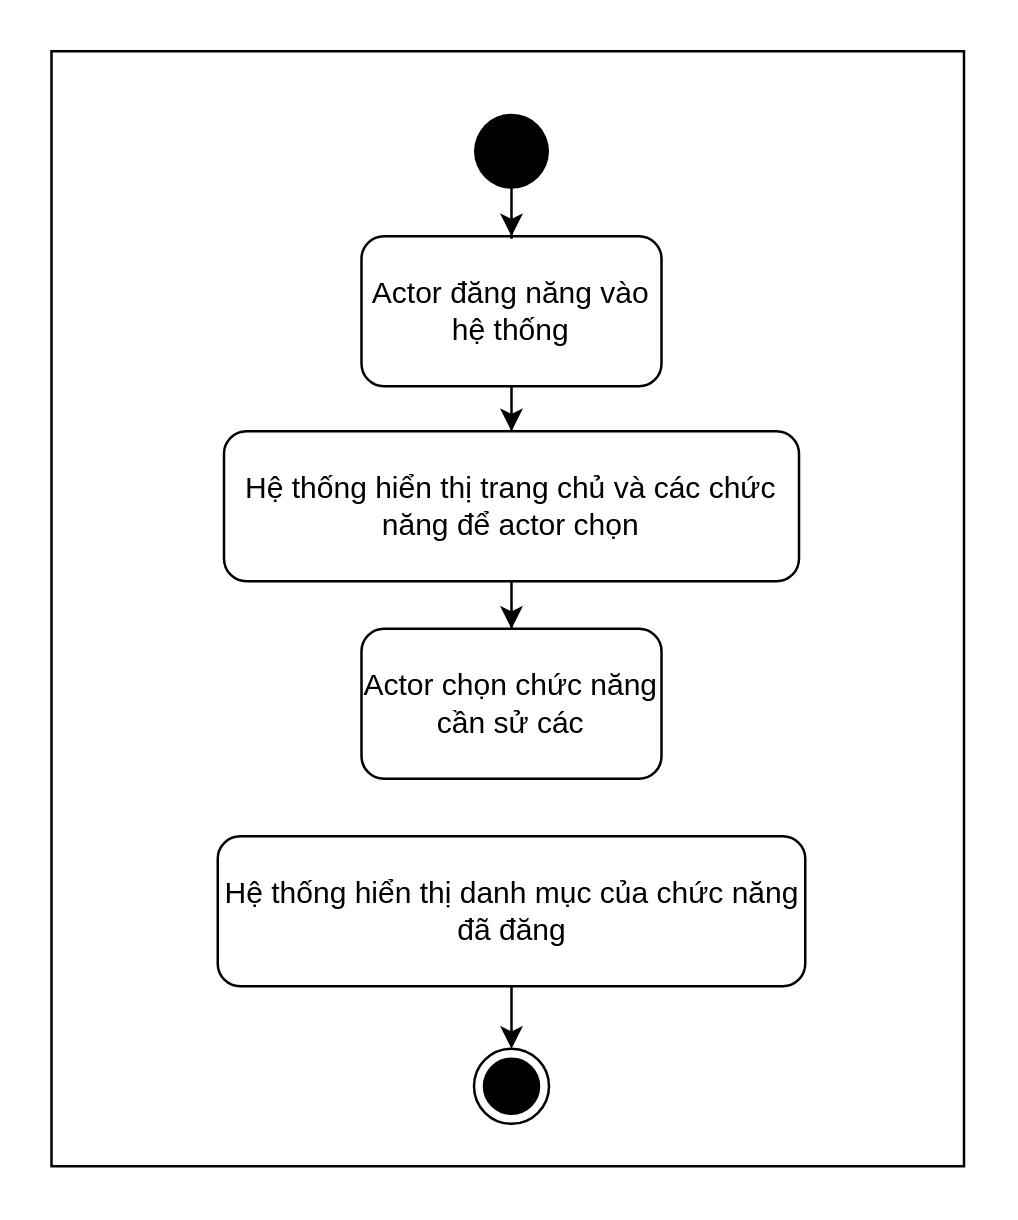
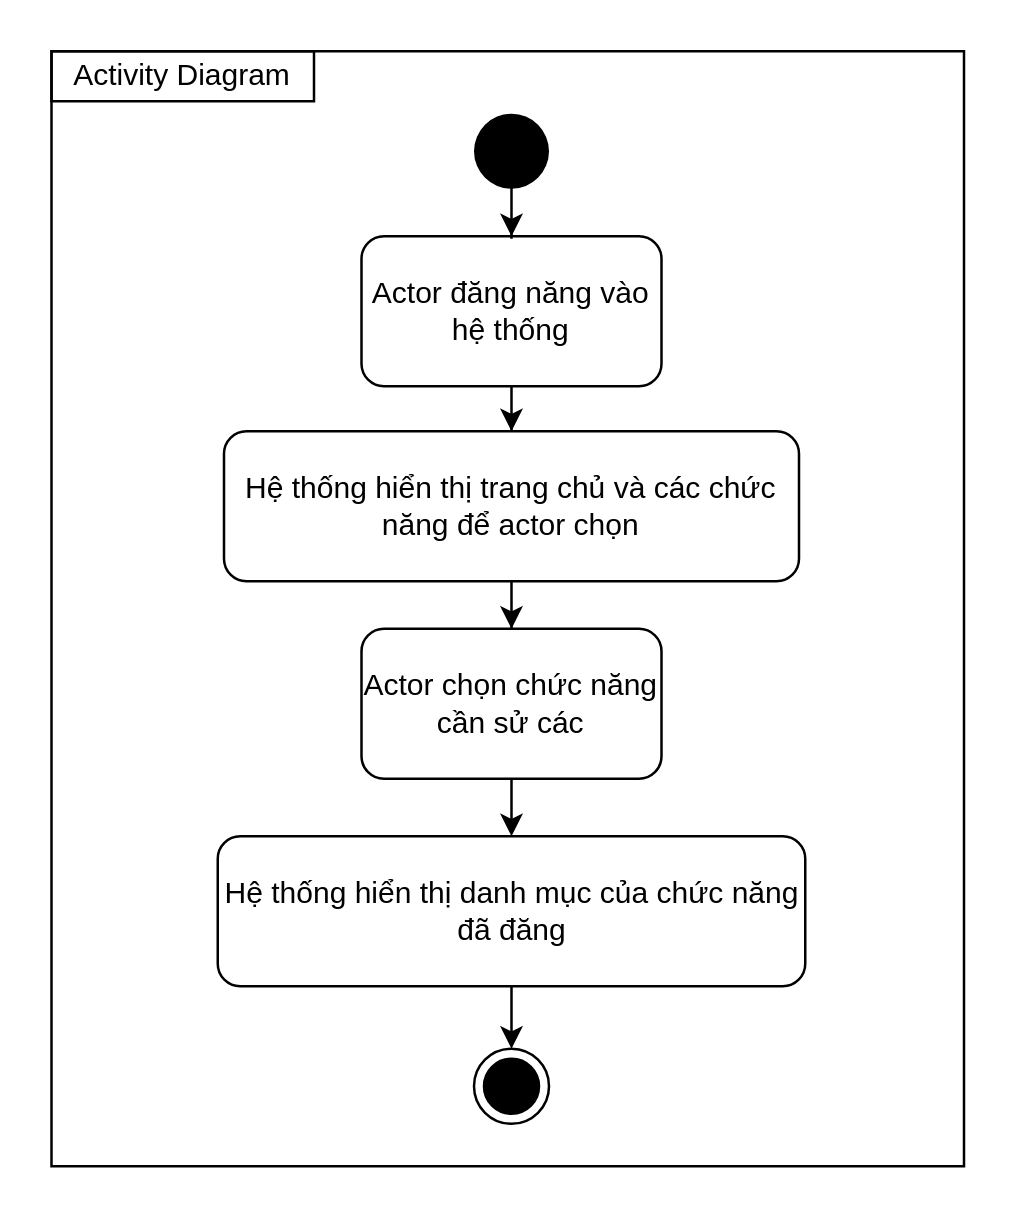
node "Activity Diagram": added
edge "Actor chọn chức năng cần sử các" -> "Hệ thống hiển thị danh mục của chức năng đã đăng": added
